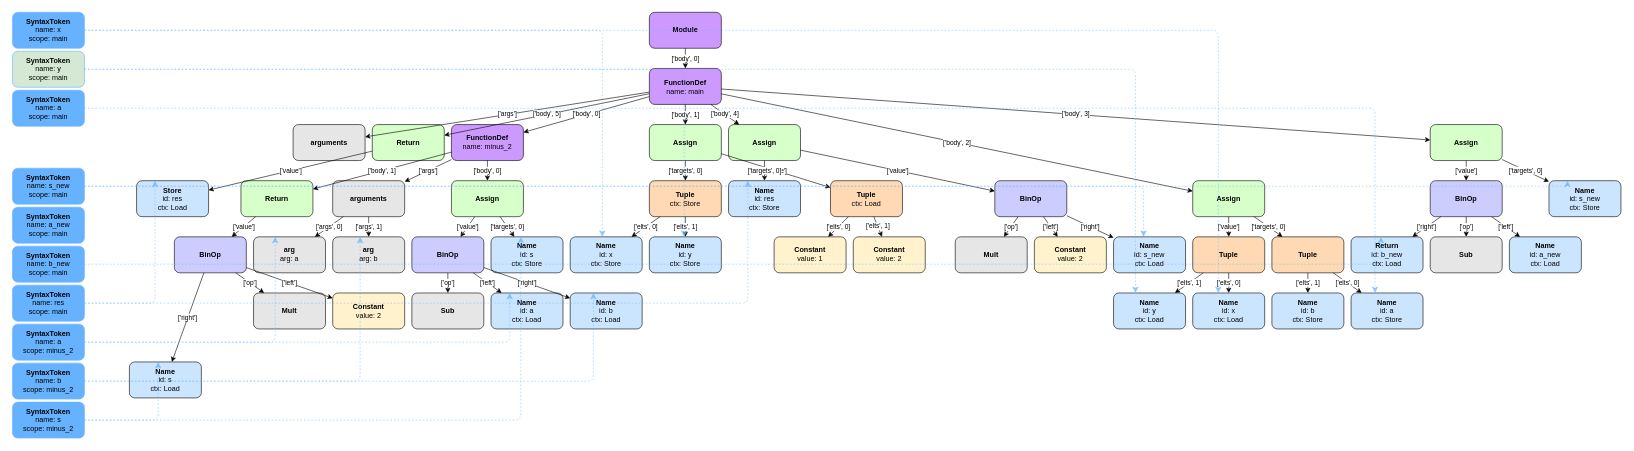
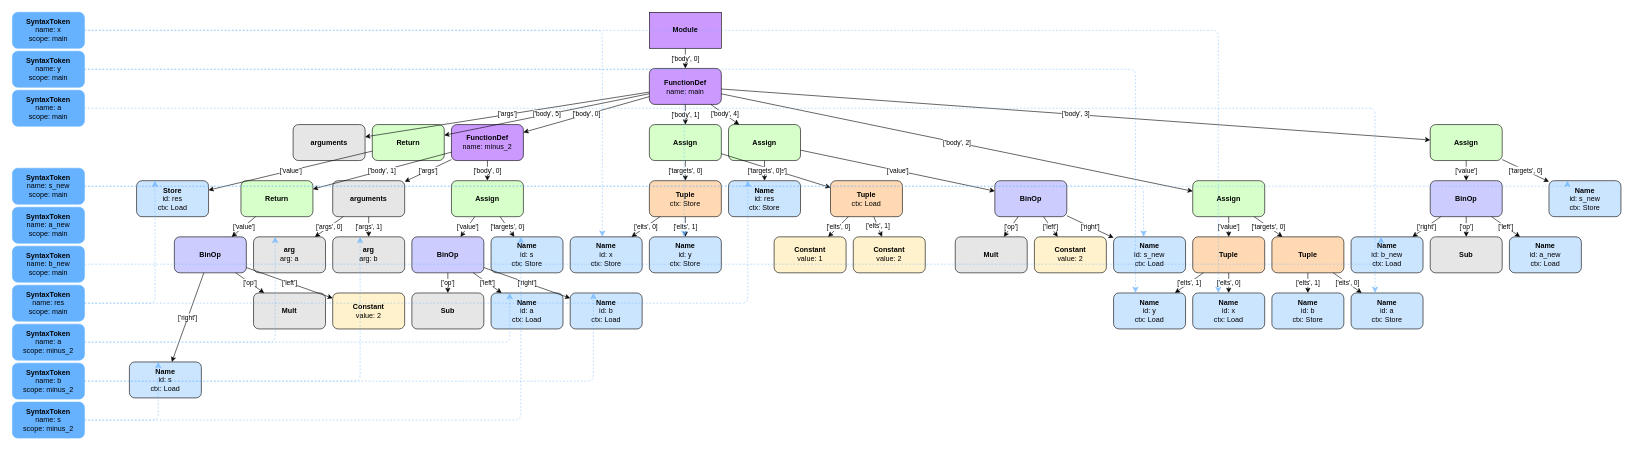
node "Module": shape rounded rectangle -> rectangle
node "SyntaxToken name: y scope: main": fillcolor #d5e8d4 -> #66b2ff
node "Return id: b_new ctx: Load": label "Return id: b_new ctx: Load" -> "Name id: b_new ctx: Load"
